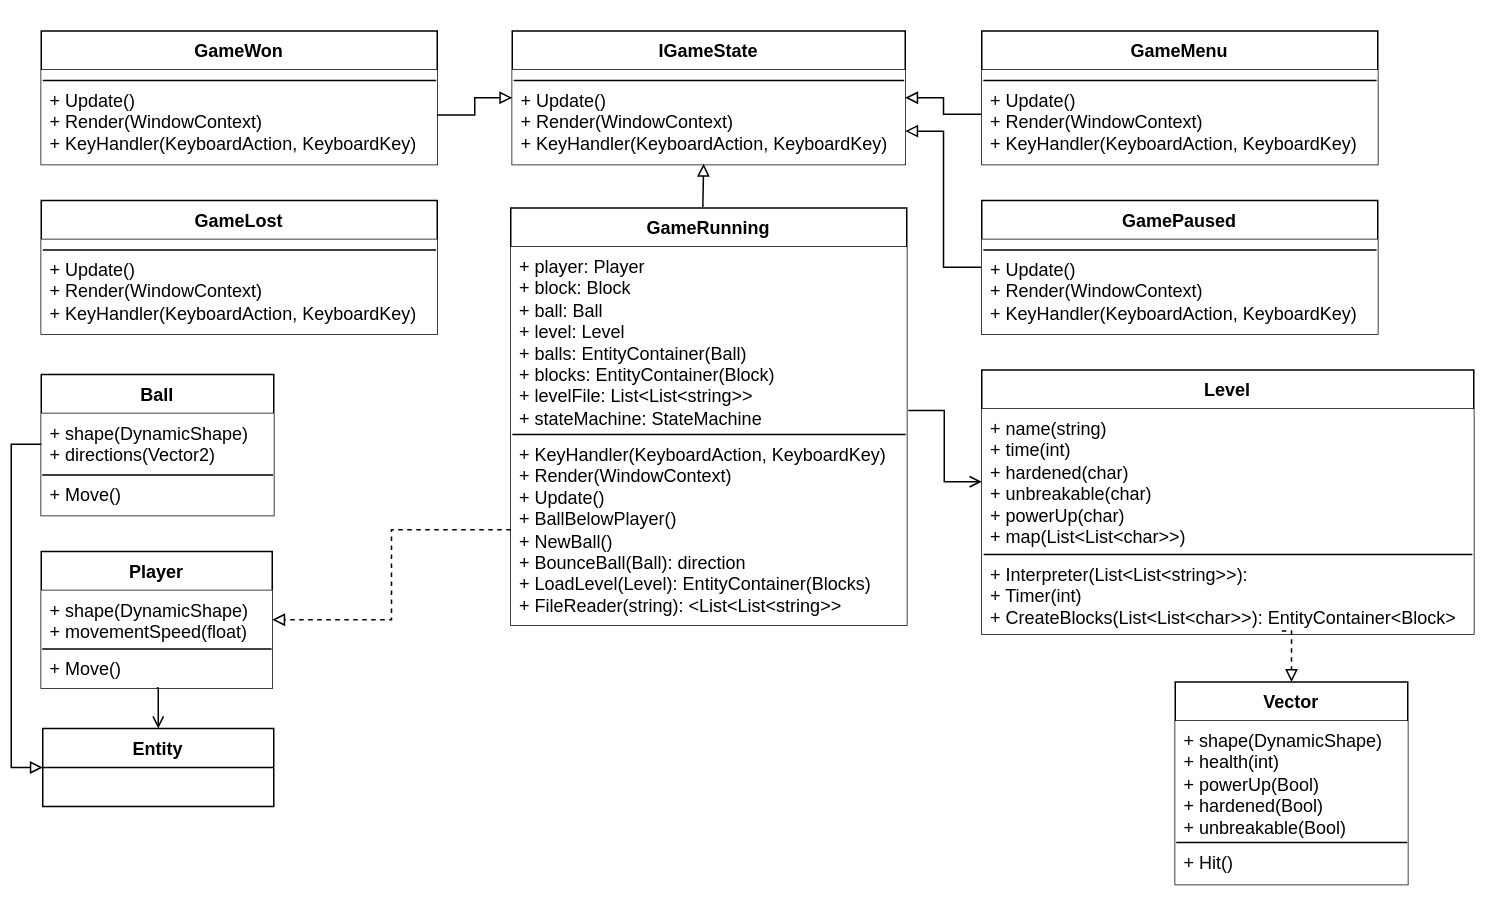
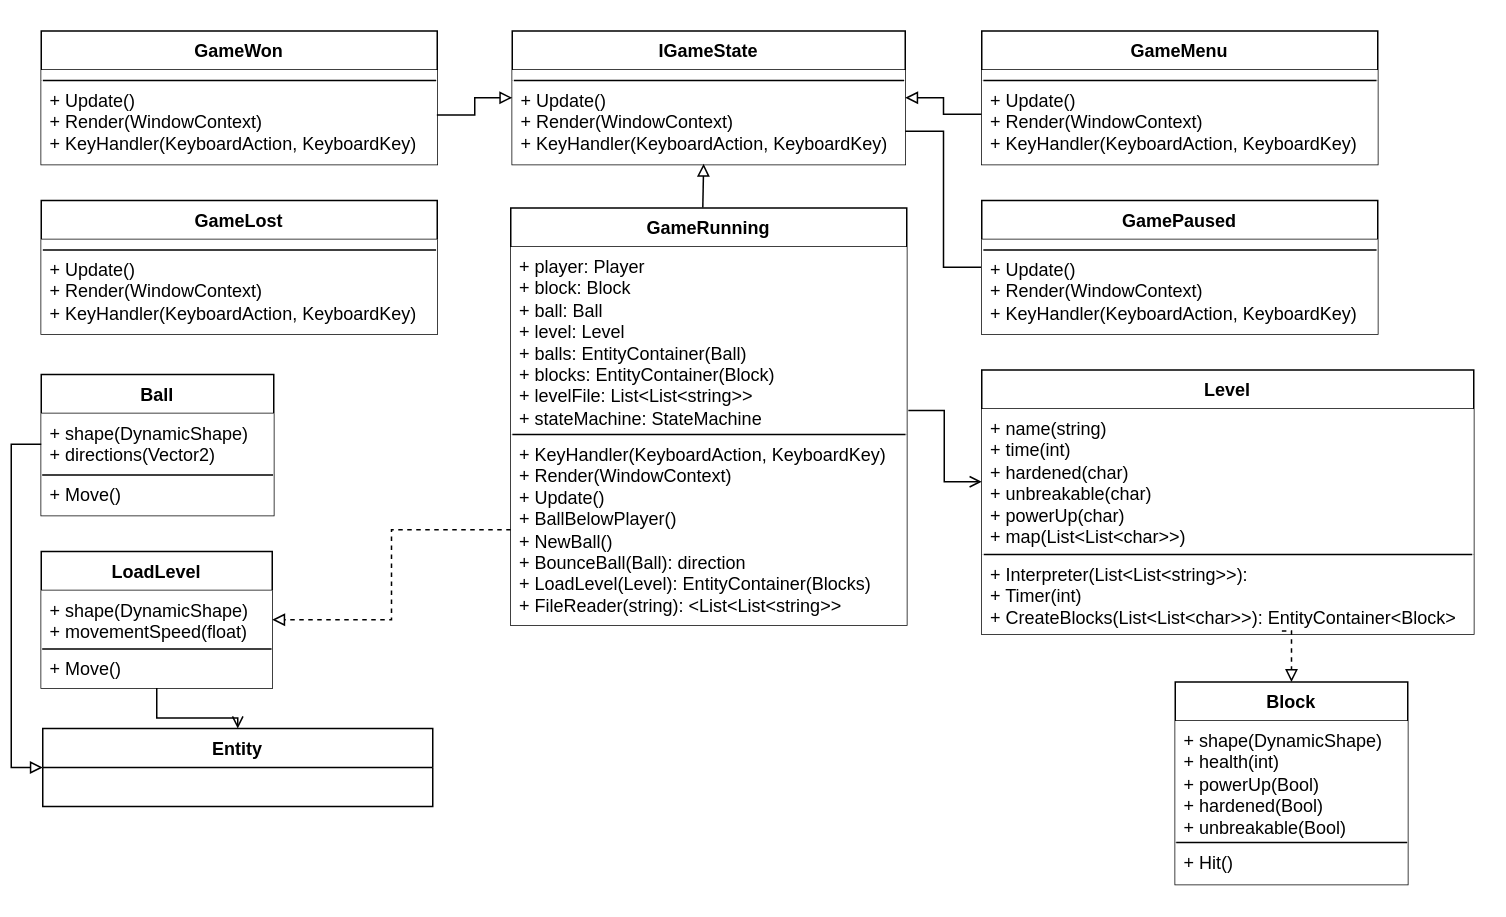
edge "GamePaused" -> "IGameState": arrowhead block -> none
node "Player": label "Player" -> "LoadLevel"
node "Vector": label "Vector" -> "Block"
node "Entity": size 231x78 -> 390x78
